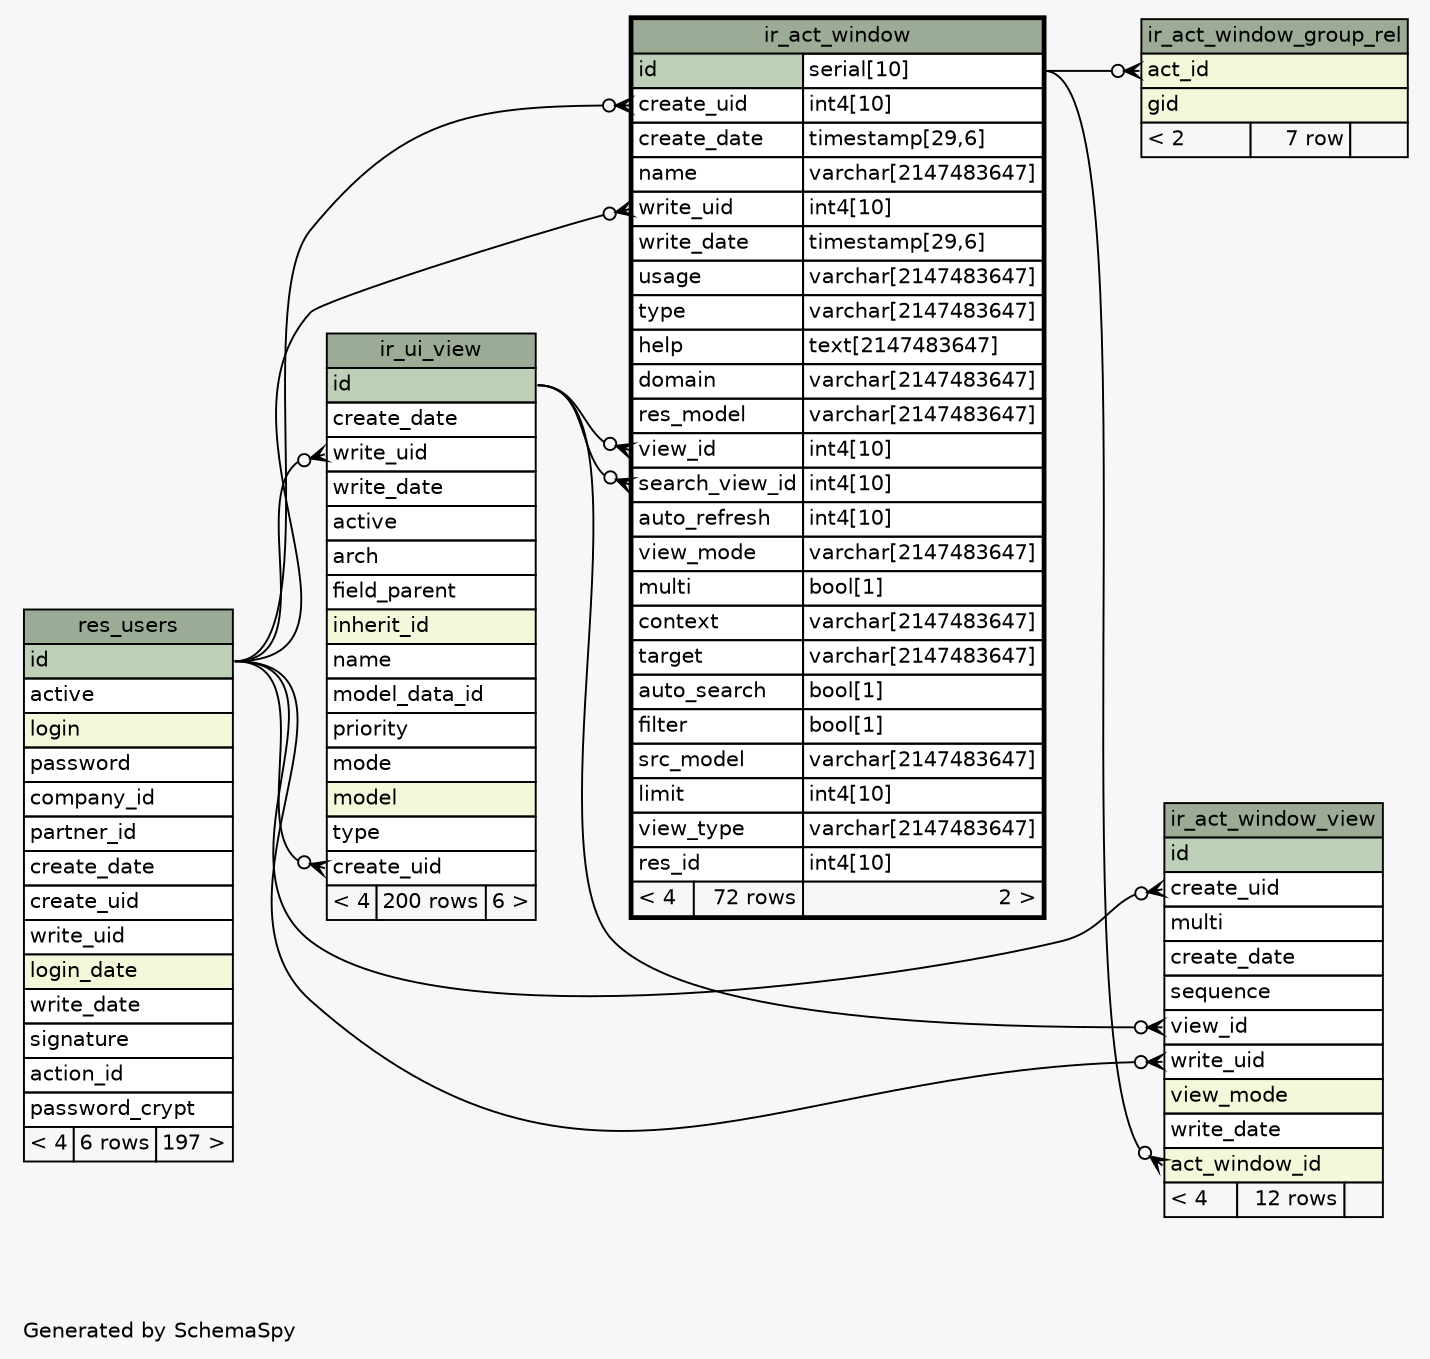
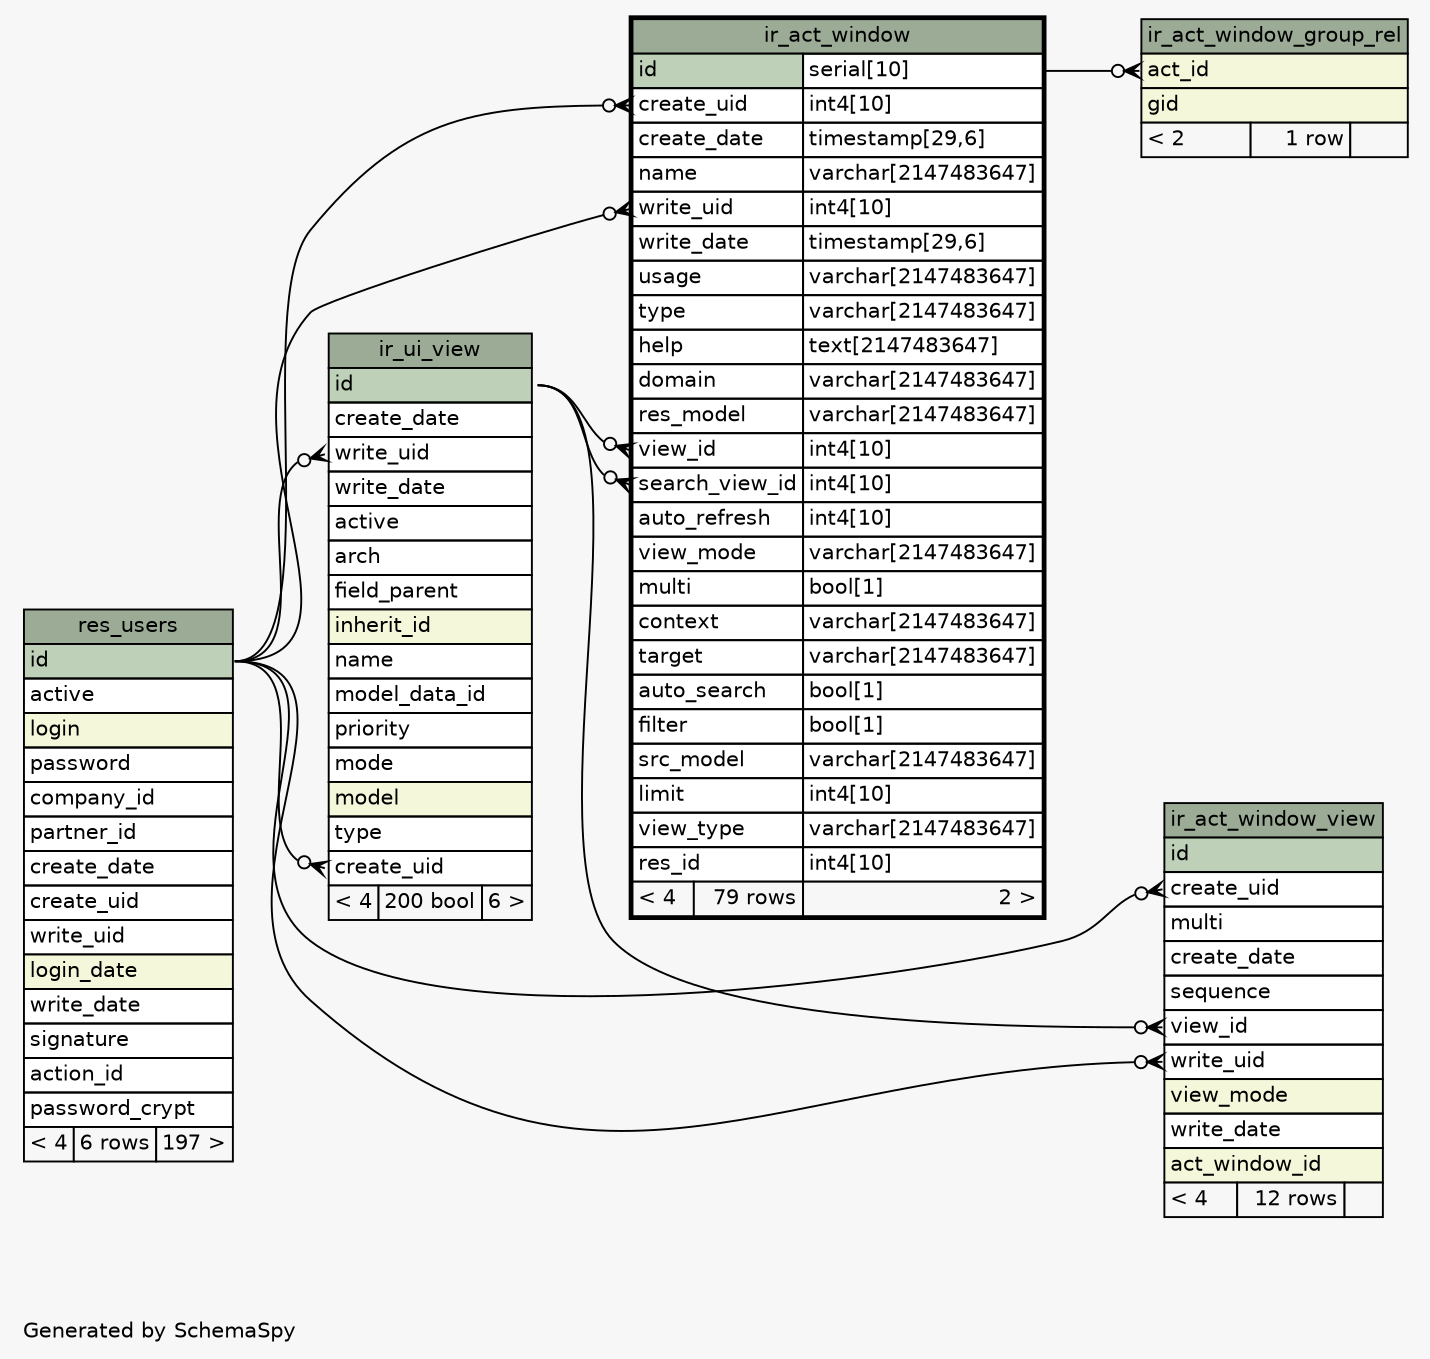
node "ir_act_window_group_rel": text "7 row" -> "1 row"
edge "ir_act_window" -> "ir_act_window_view": removed
node "ir_act_window": text "72 rows" -> "79 rows"
node "ir_ui_view": text "200 rows" -> "200 bool"
